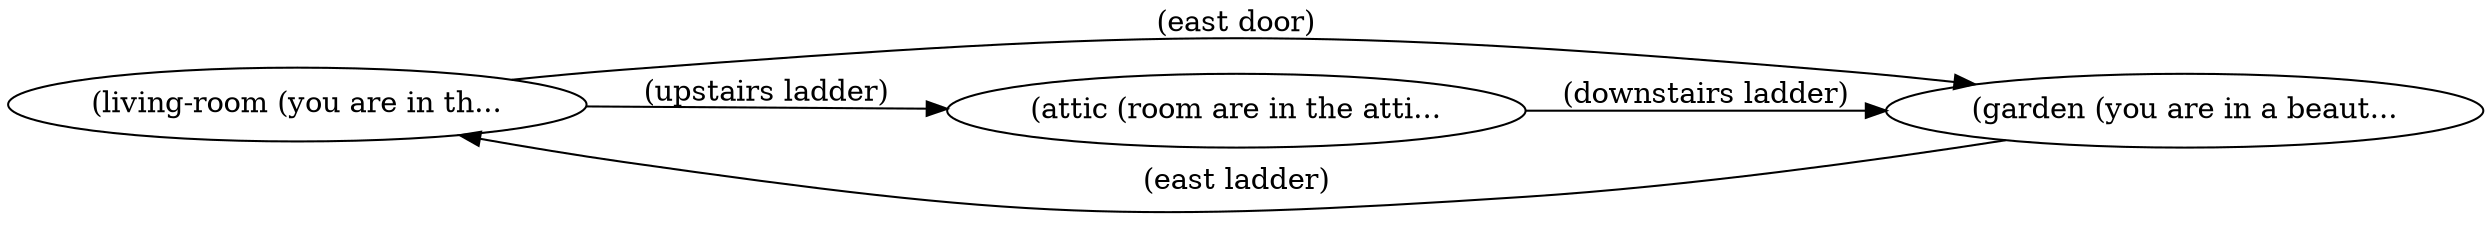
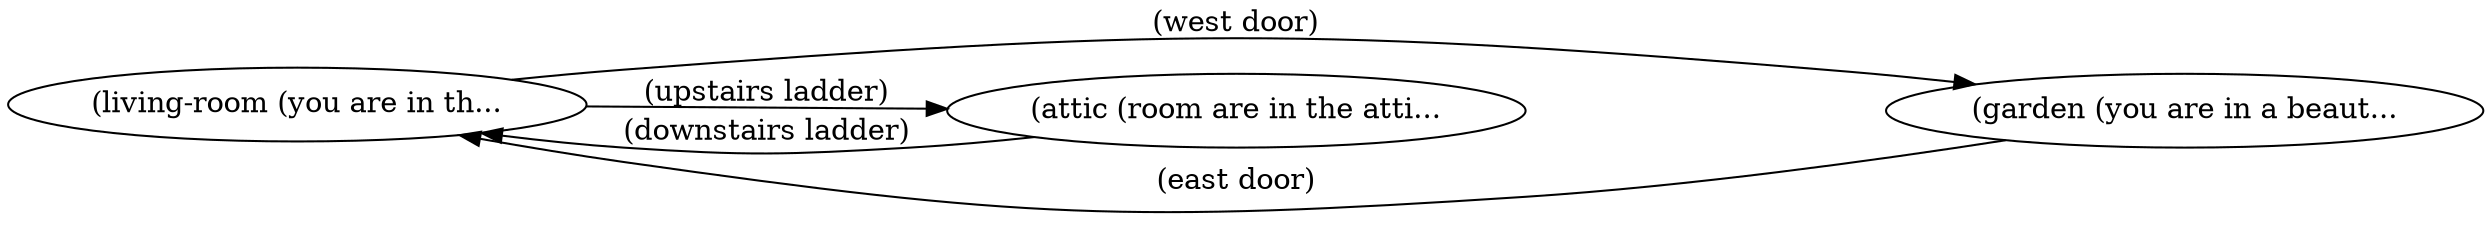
edge "(living-room (you are in th..." -> "(garden (you are in a beaut...": label "(east door)" -> "(west door)"
edge "(attic (room are in the atti..." -> "(garden (you are in a beaut...": now "(attic (room are in the atti..." -> "(living-room (you are in th..."
edge "(garden (you are in a beaut..." -> "(living-room (you are in th...": label "(east ladder)" -> "(east door)"
